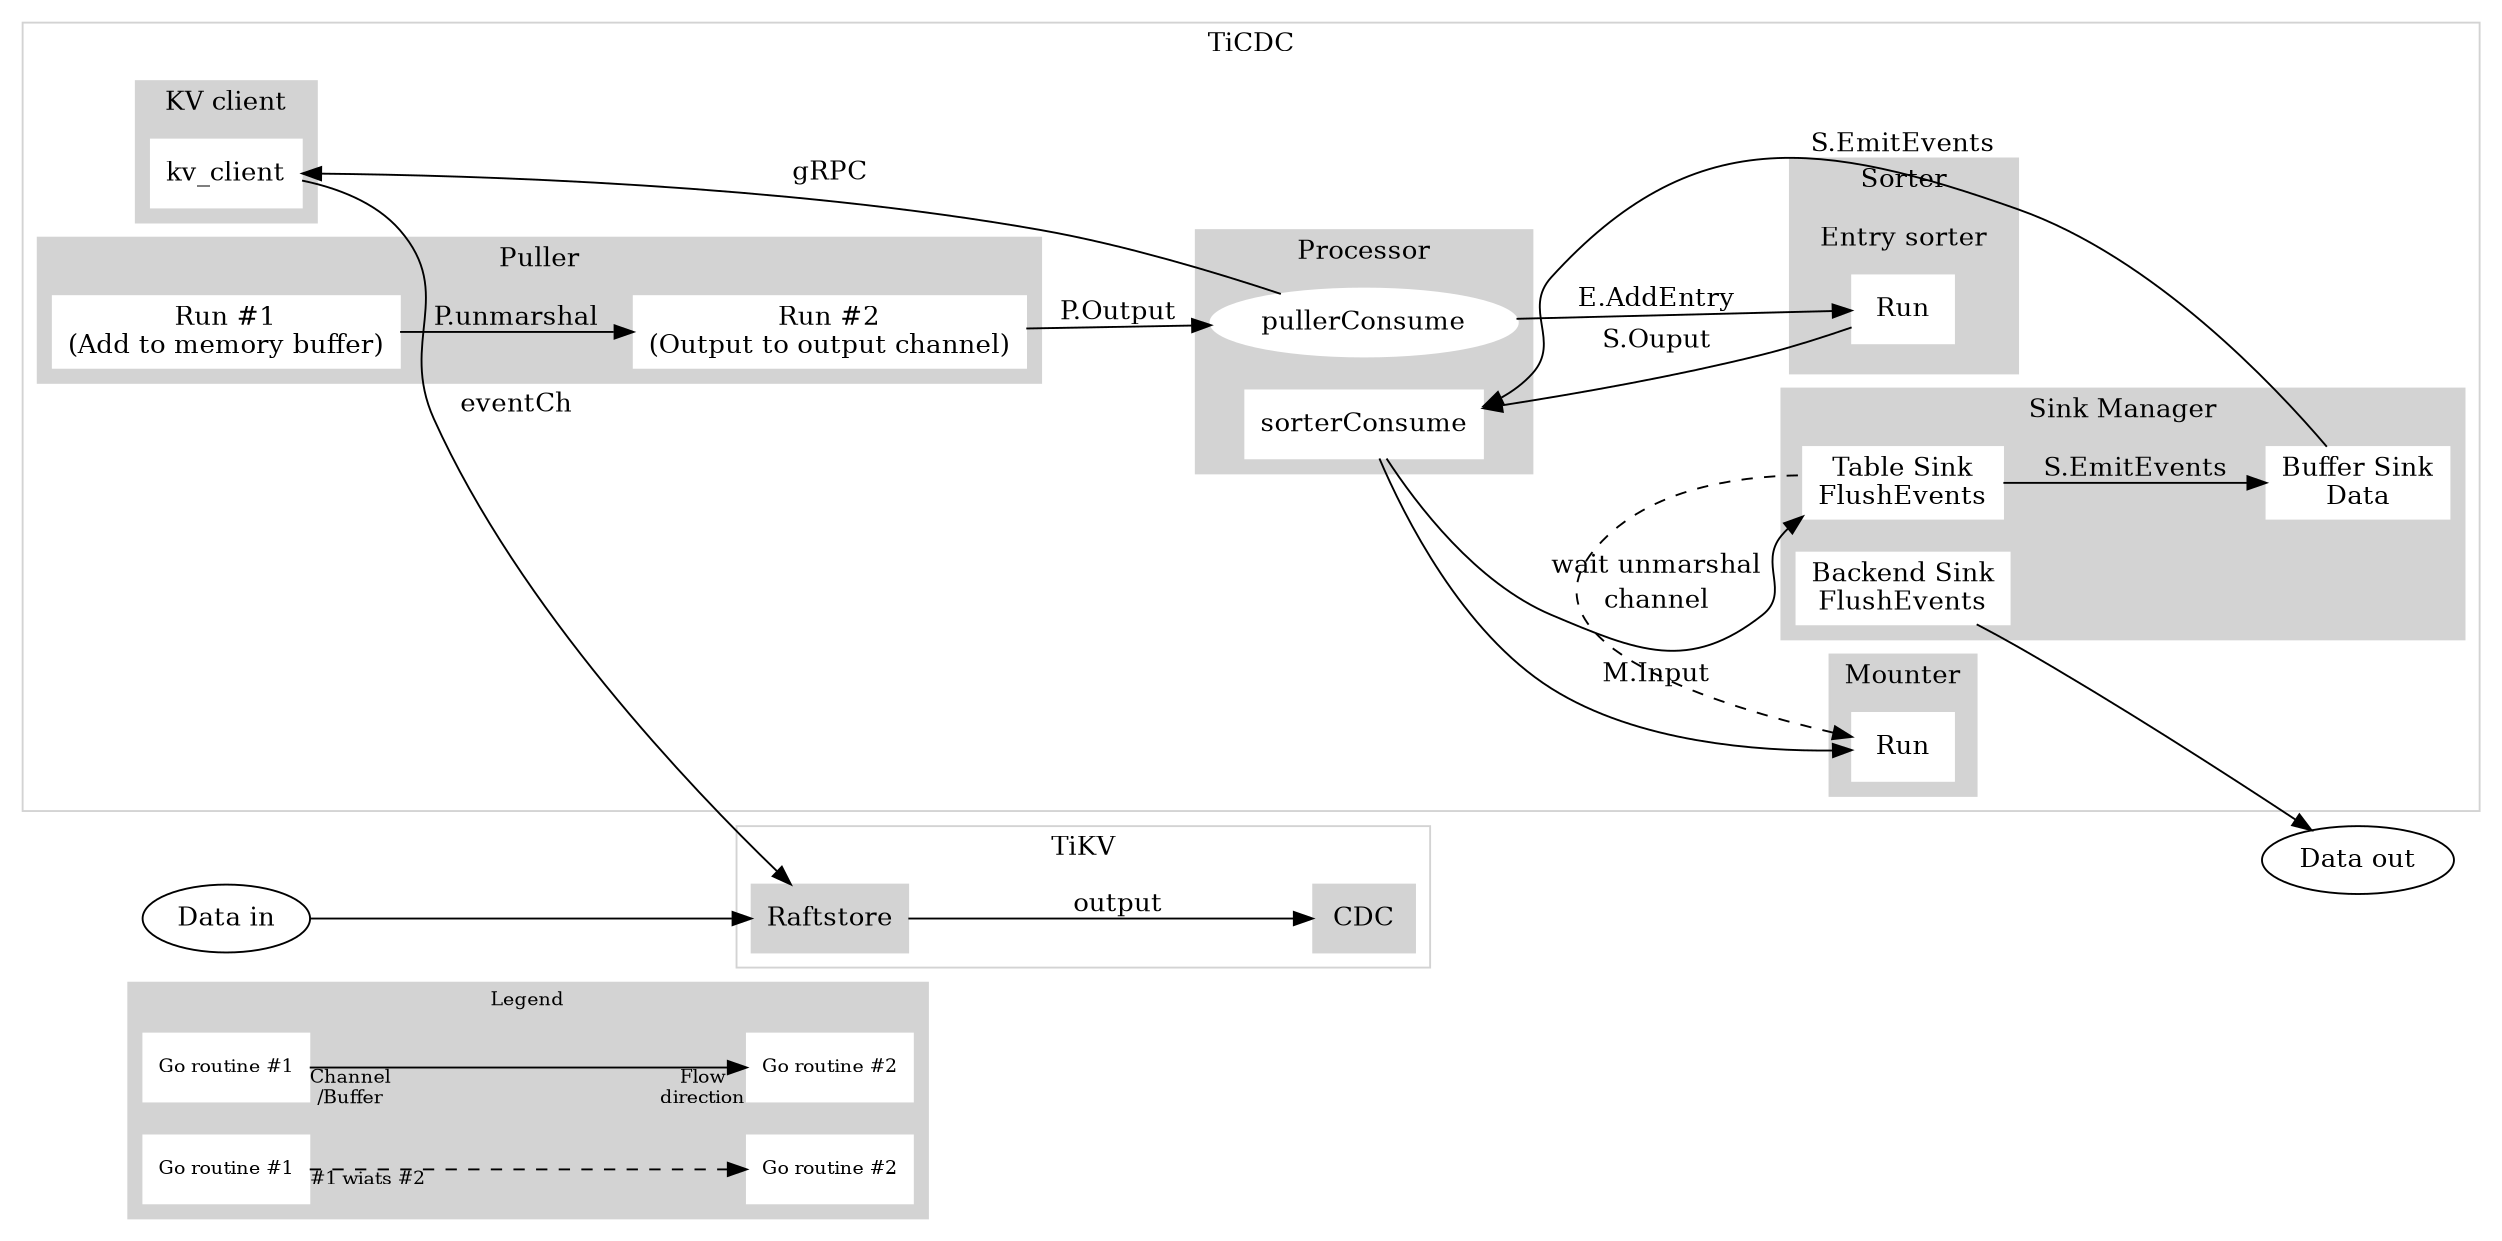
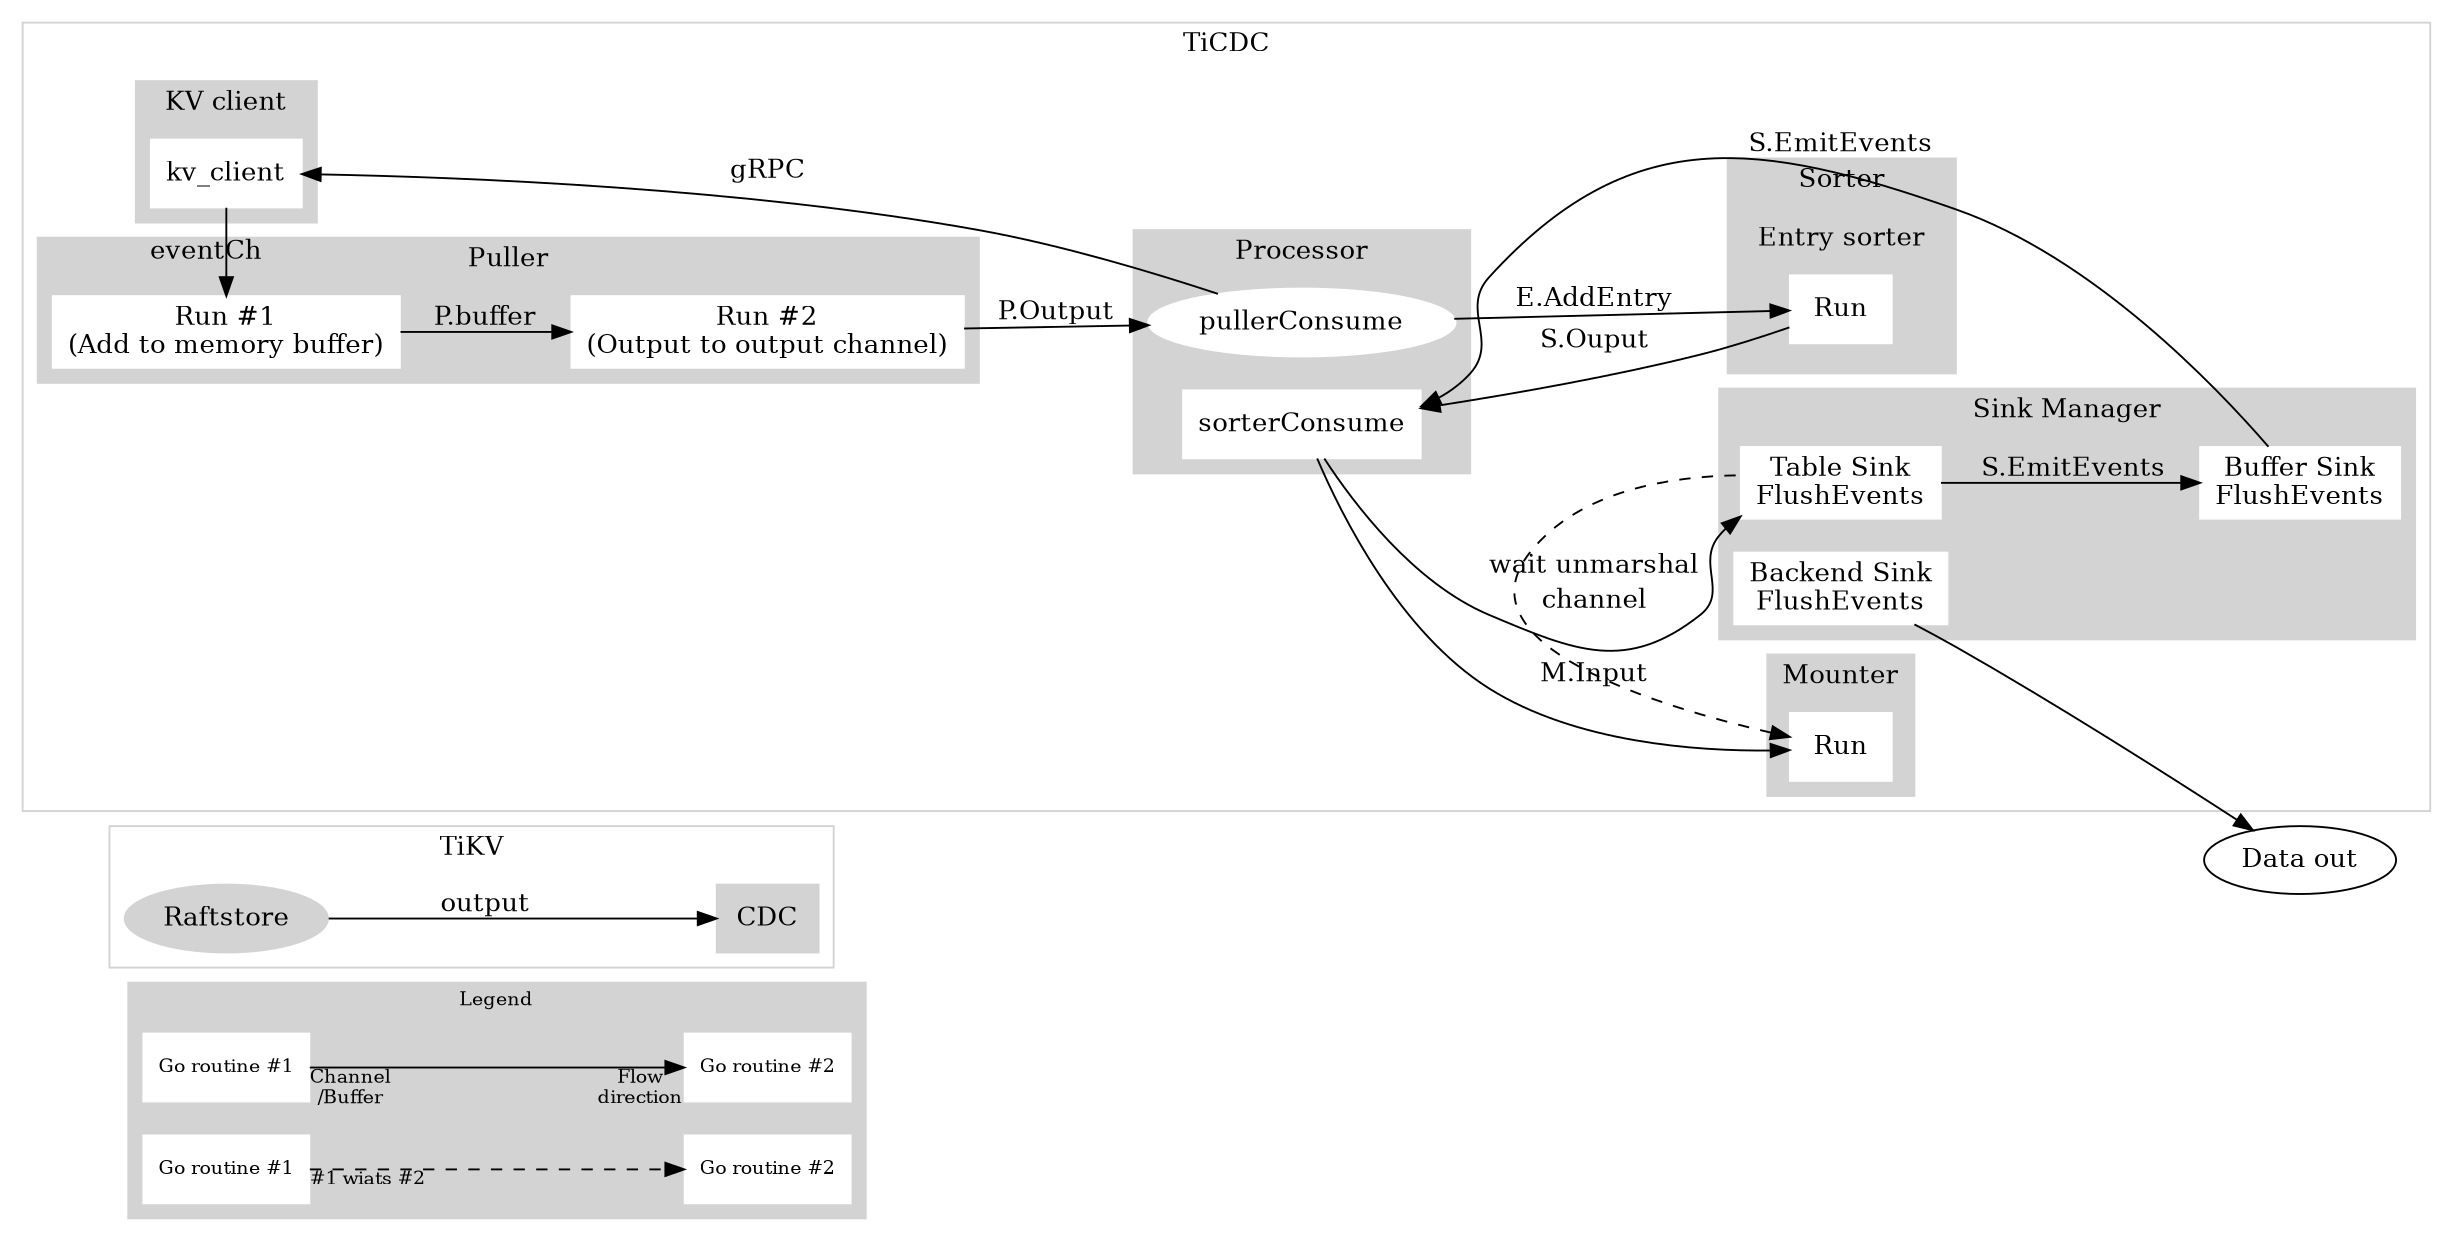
edge "Run #1 (Add to memory buffer)" -> "Run #2 (Output to output channel)": label "P.unmarshal" -> "P.buffer"
node "Buffer Sink Data": label "Buffer Sink Data" -> "Buffer Sink FlushEvents"
edge "kv_client" -> "Raftstore": now "kv_client" -> "Run #1 (Add to memory buffer)"
node "Data in": removed
node "Raftstore": shape box -> ellipse
